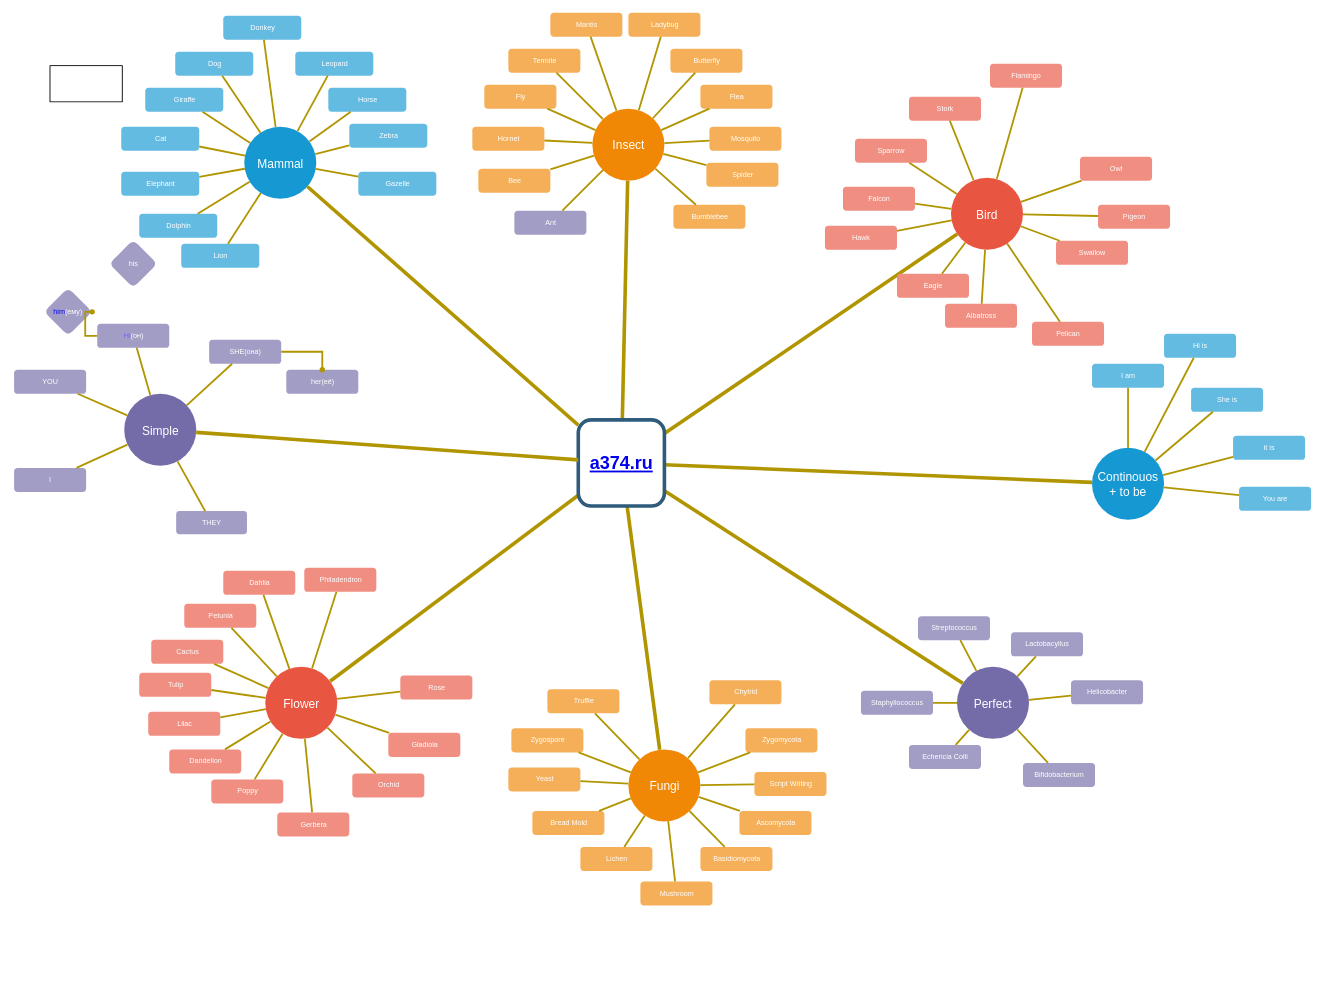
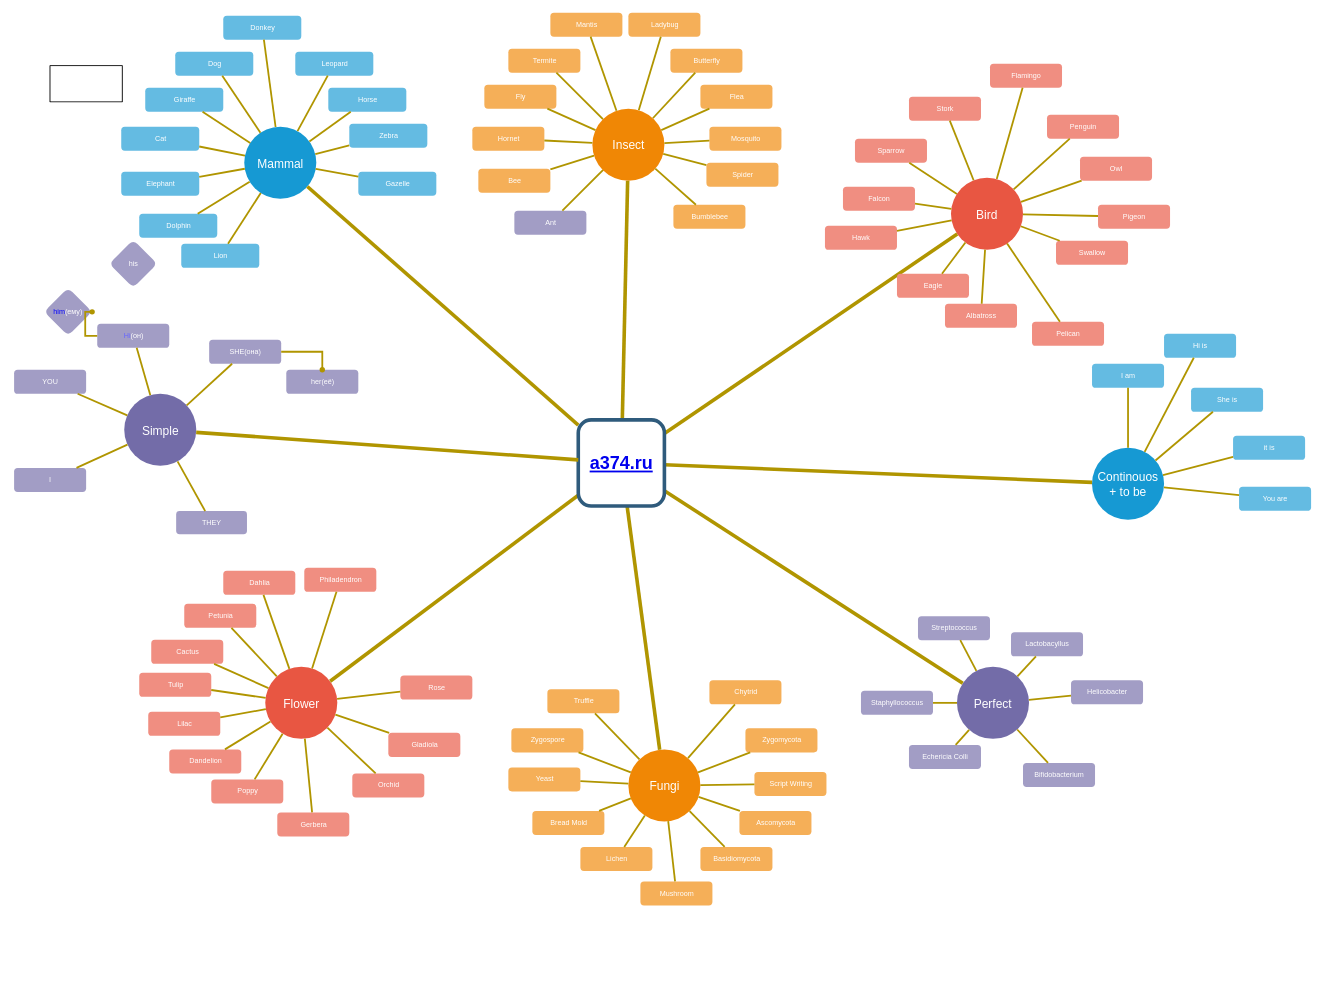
node "Penguin": added
edge "Penguin" -- "Bird": added
